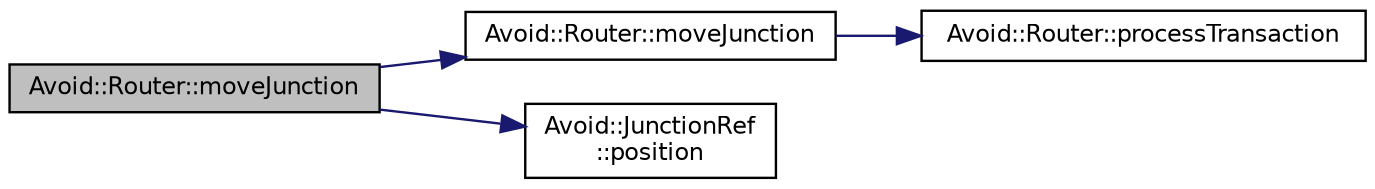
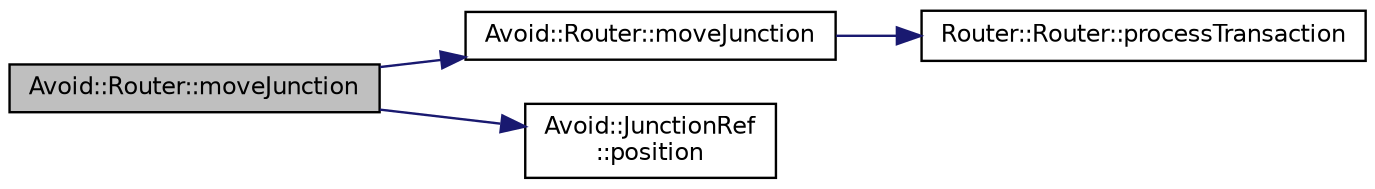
node "Avoid::Router::processTransaction": label "Avoid::Router::processTransaction" -> "Router::Router::processTransaction"
